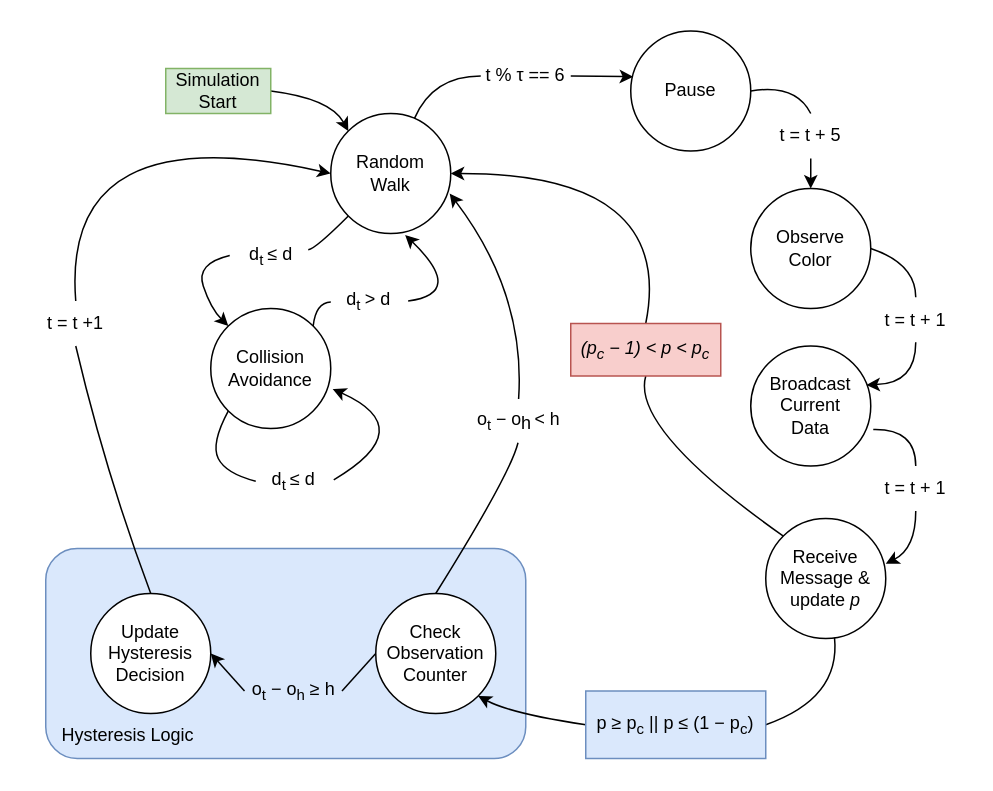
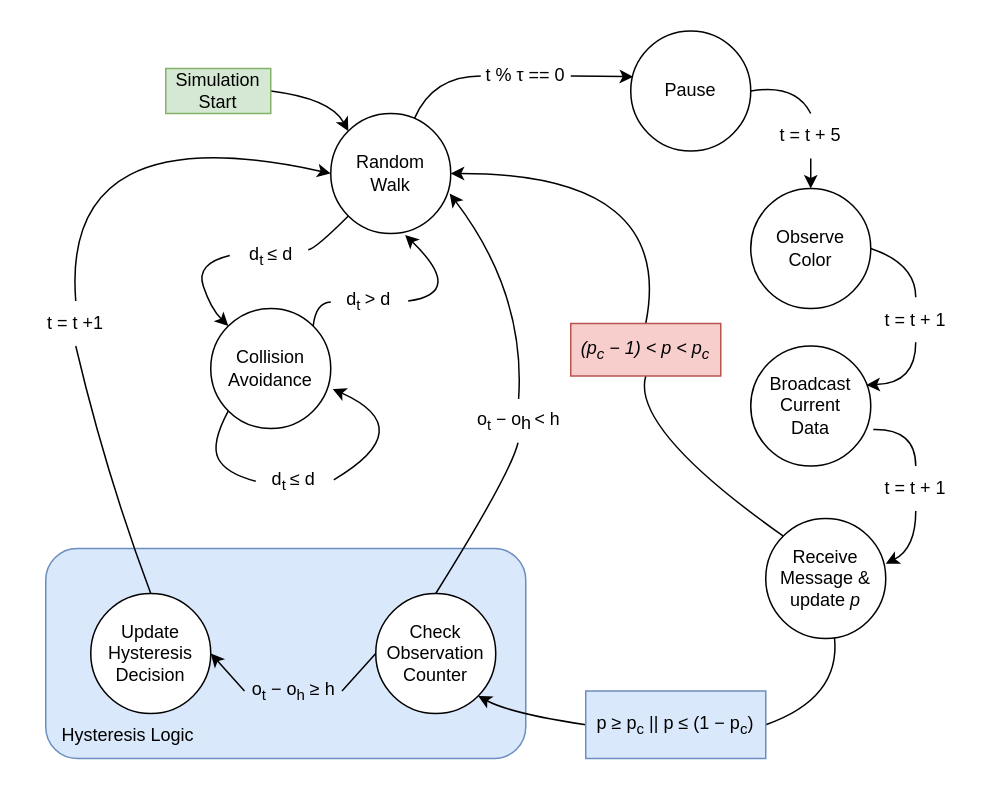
node "t % τ == 6": label "t % τ == 6" -> "t % τ == 0"
